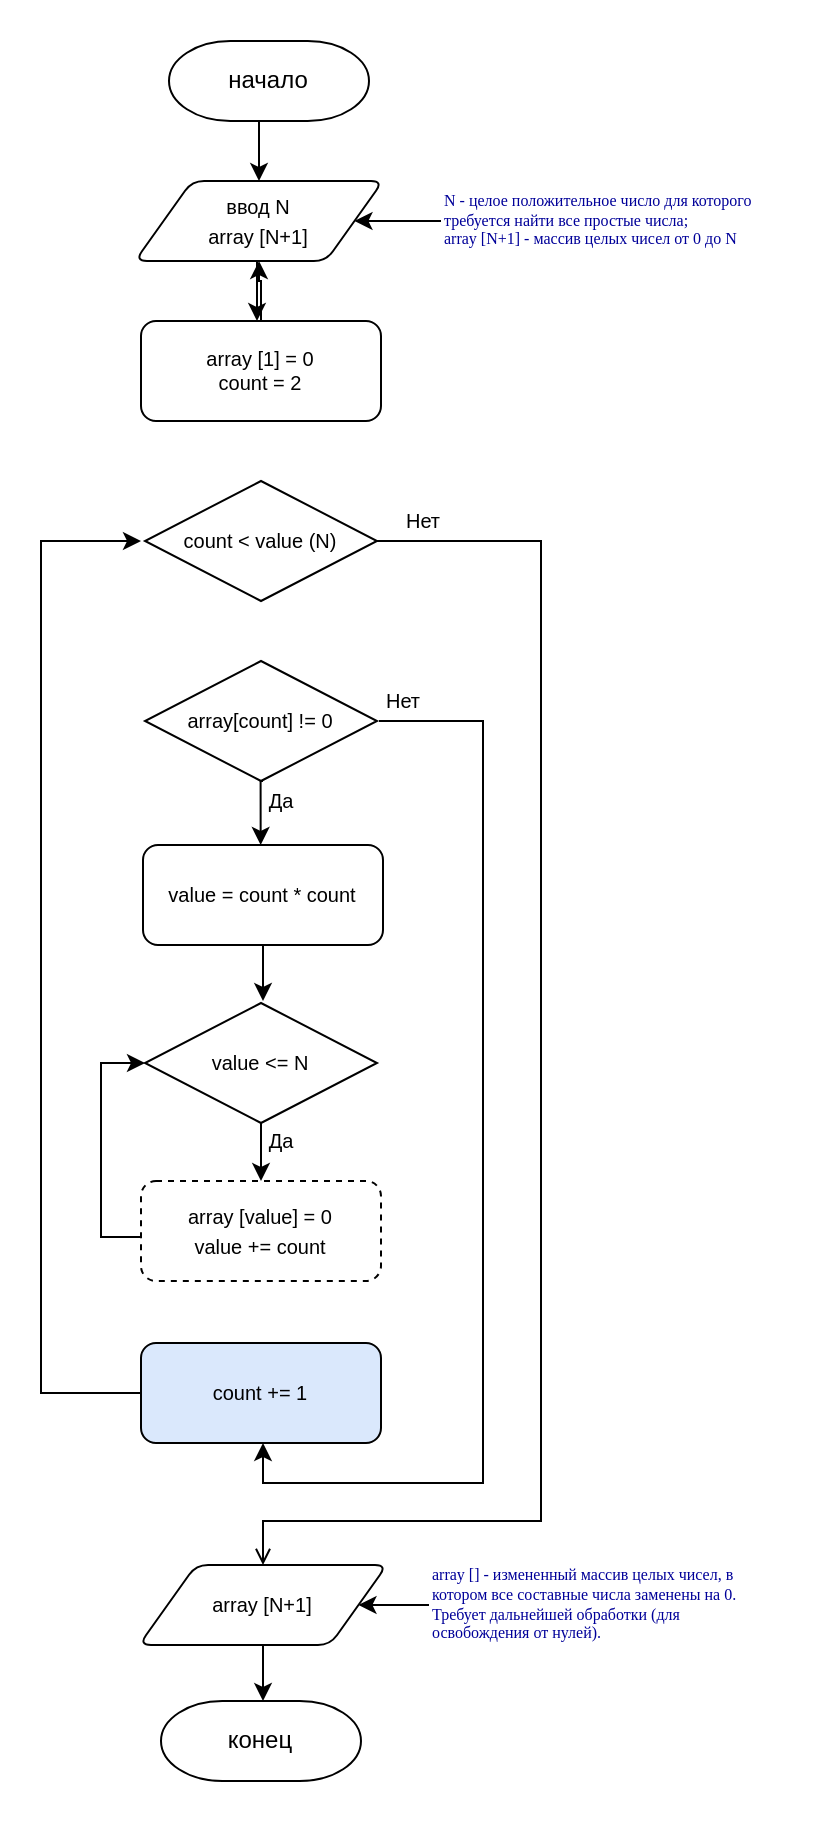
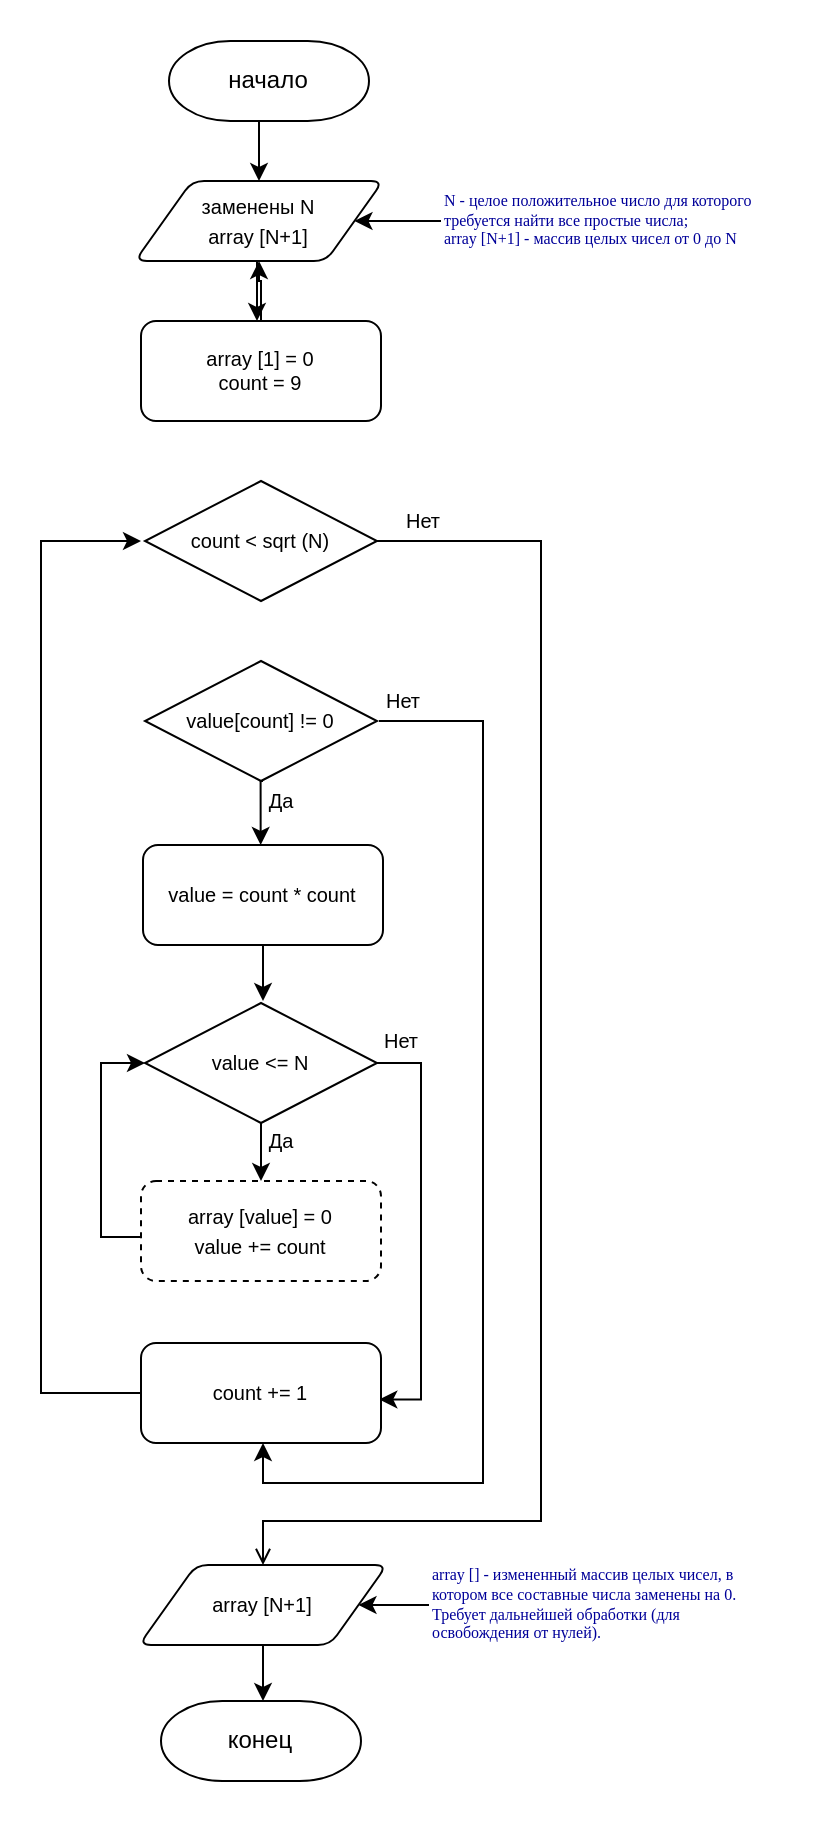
node "ввод N array [N+1]": label "ввод N array [N+1]" -> "заменены N array [N+1]"
node "array [1] = 0 count = 2": label "array [1] = 0 count = 2" -> "array [1] = 0 count = 9"
node "count < value (N)": label "count < value (N)" -> "count < sqrt (N)"
node "array[count] != 0": label "array[count] != 0" -> "value[count] != 0"
edge "value <= N" -> "count += 1": added, label "Нет"
node "count += 1": fillcolor #dae8fc -> #ffffff
